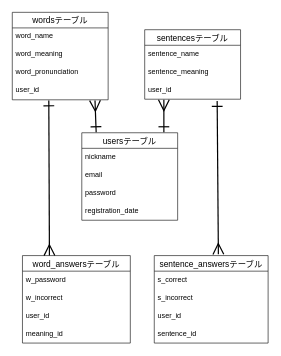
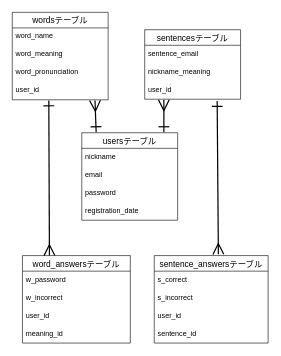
node "sentence_name": label "sentence_name" -> "sentence_email"
node "sentence_meaning": label "sentence_meaning" -> "nickname_meaning"
